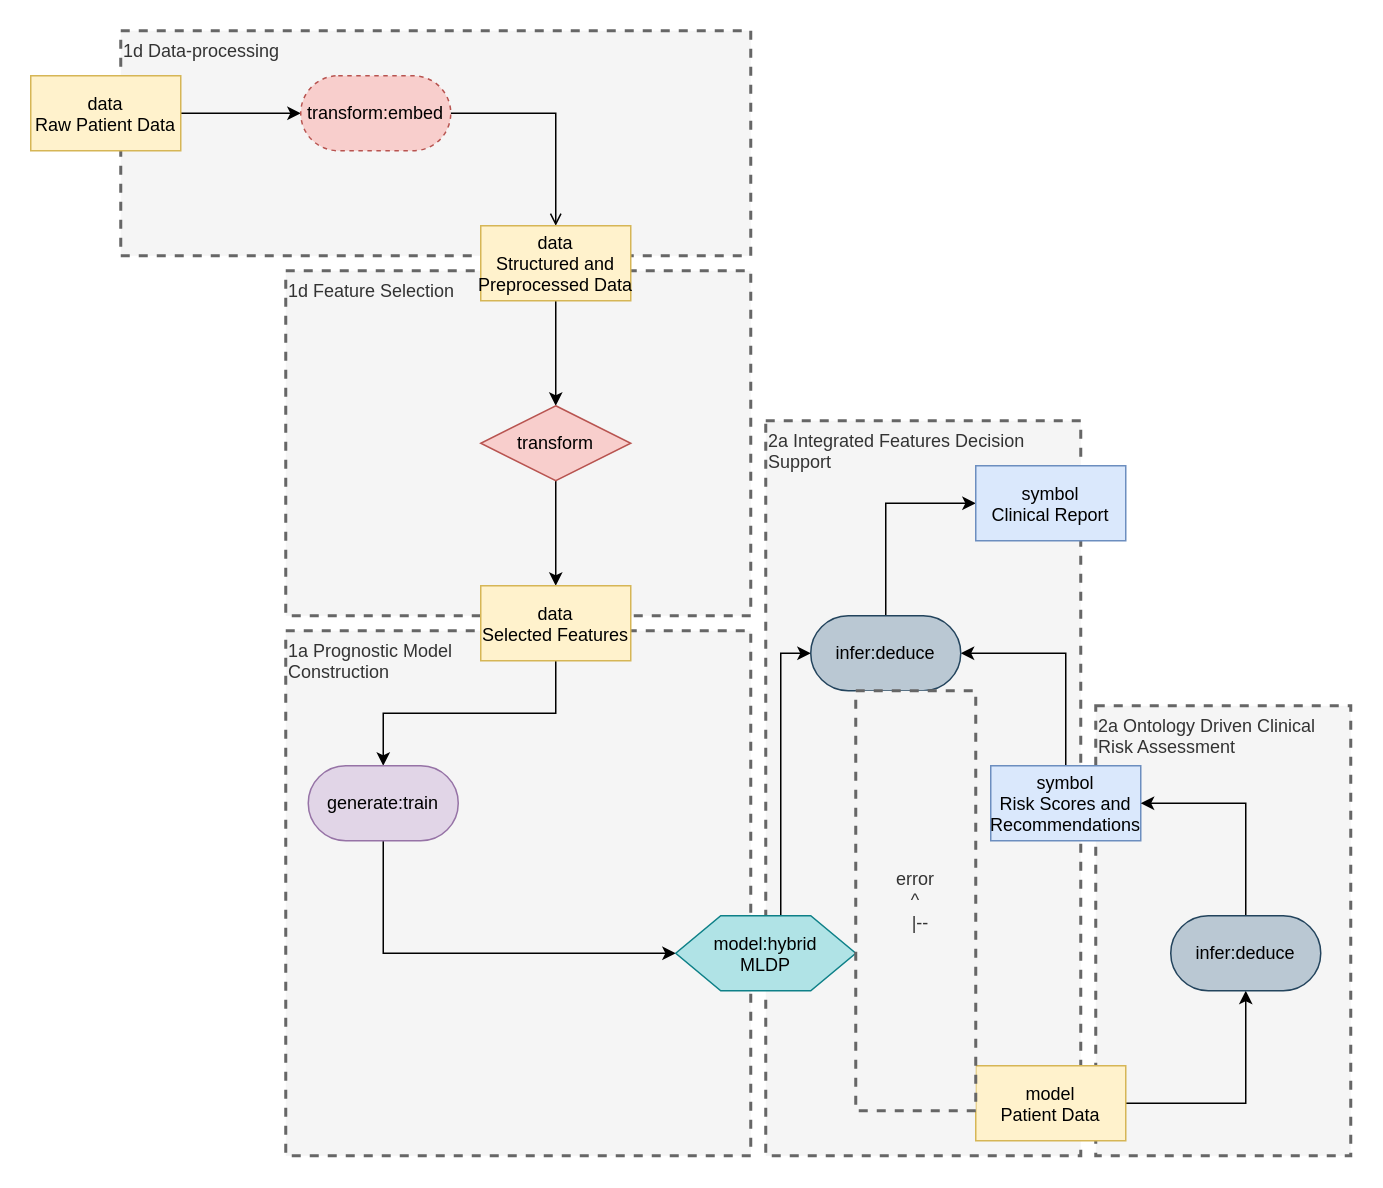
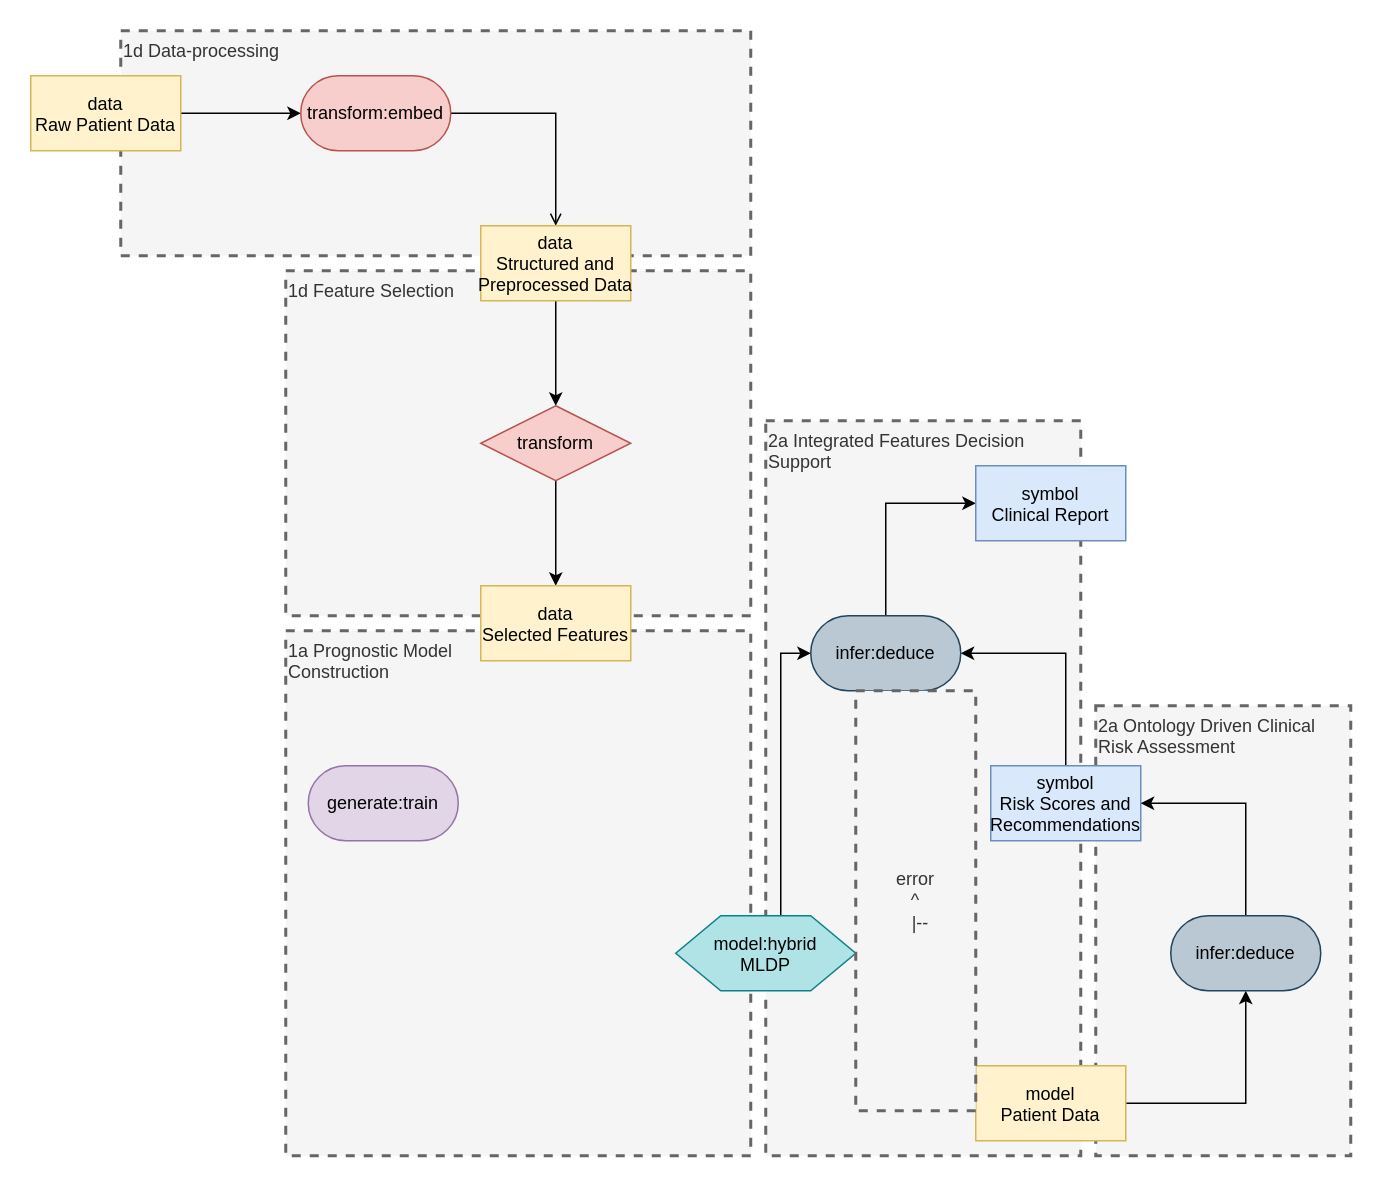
node "transform:embed": style dashed -> solid
edge "data Selected Features" -> "generate:train": removed
edge "generate:train" -> "model:hybrid MLDP": removed
